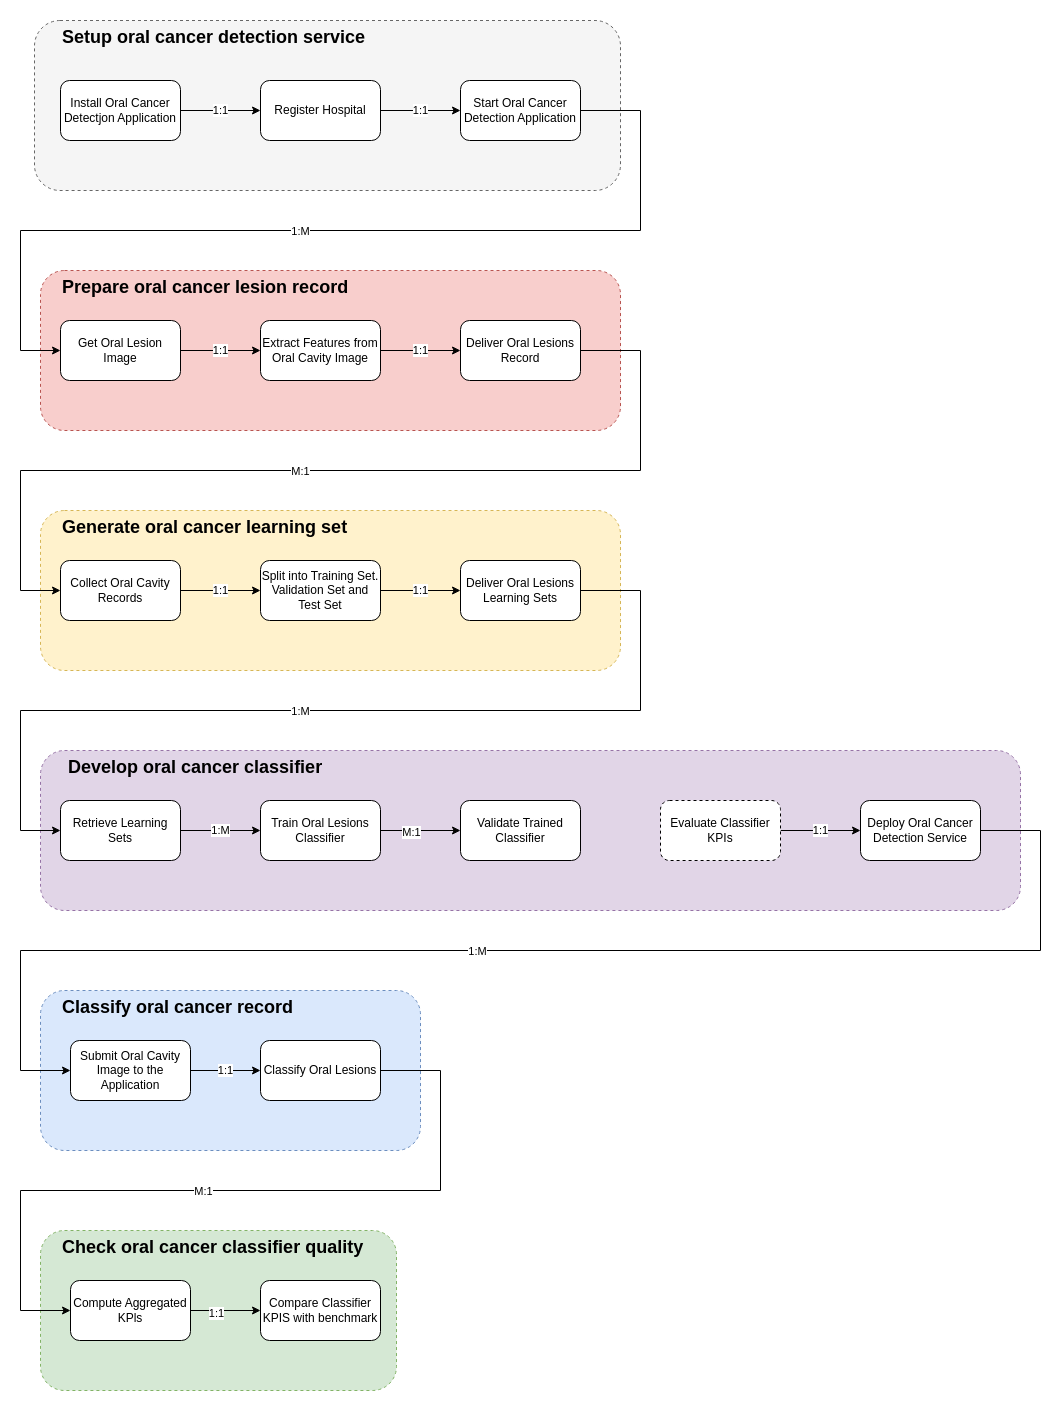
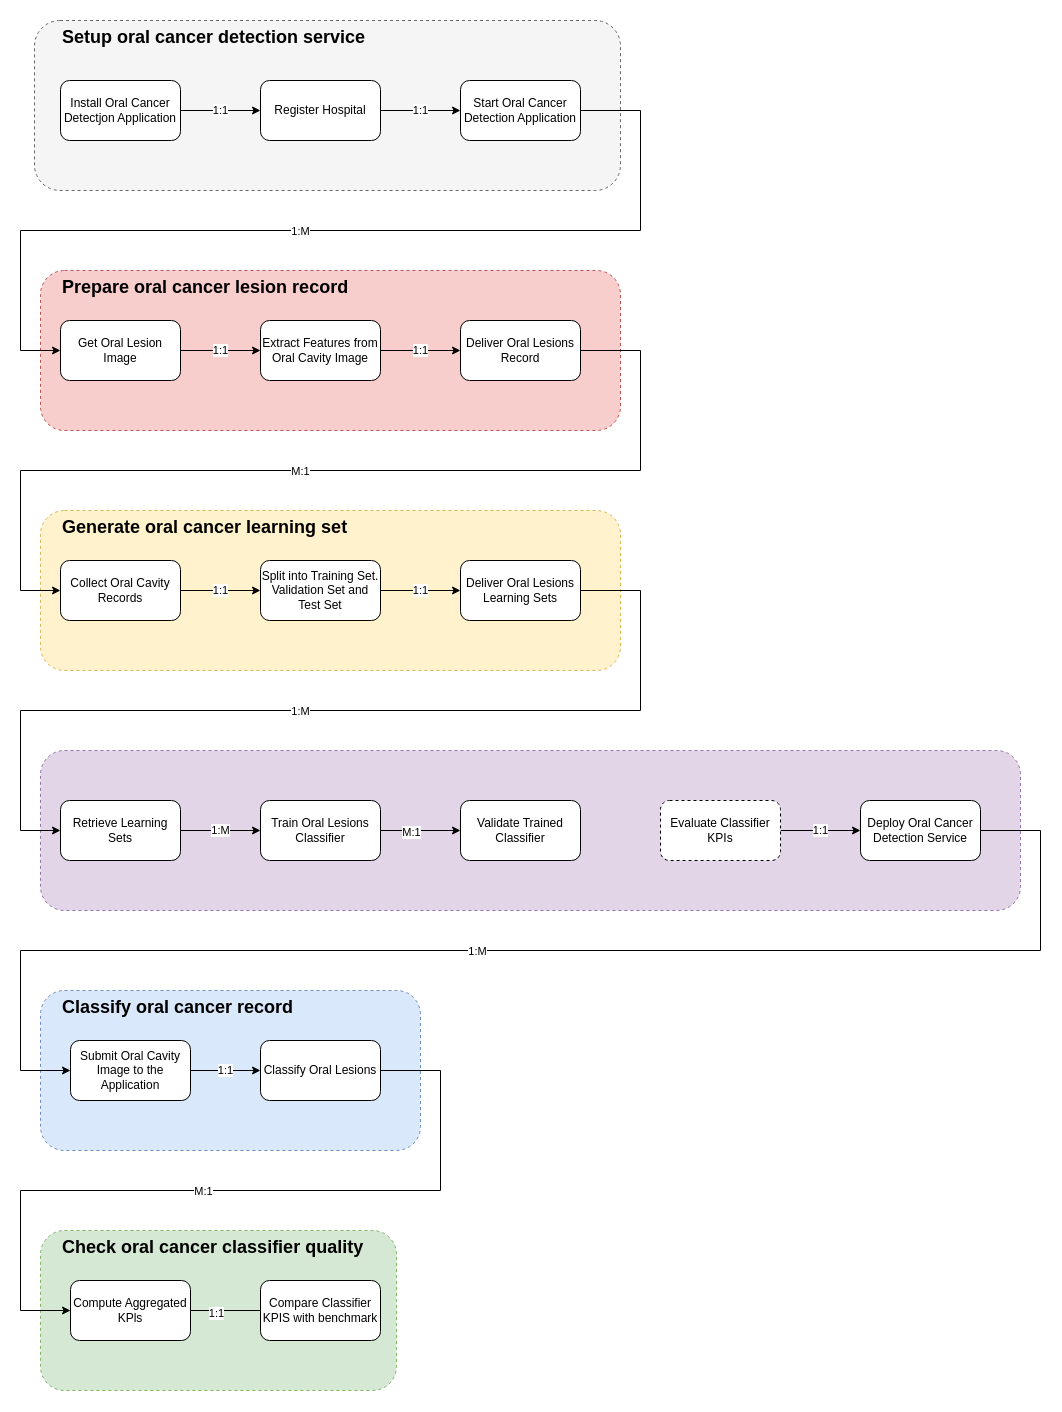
node "Develop oral cancer classifier": removed
edge "Compute Aggregated KPls" -> "Compare Classifier KPIS with benchmark": arrowhead classic -> none
